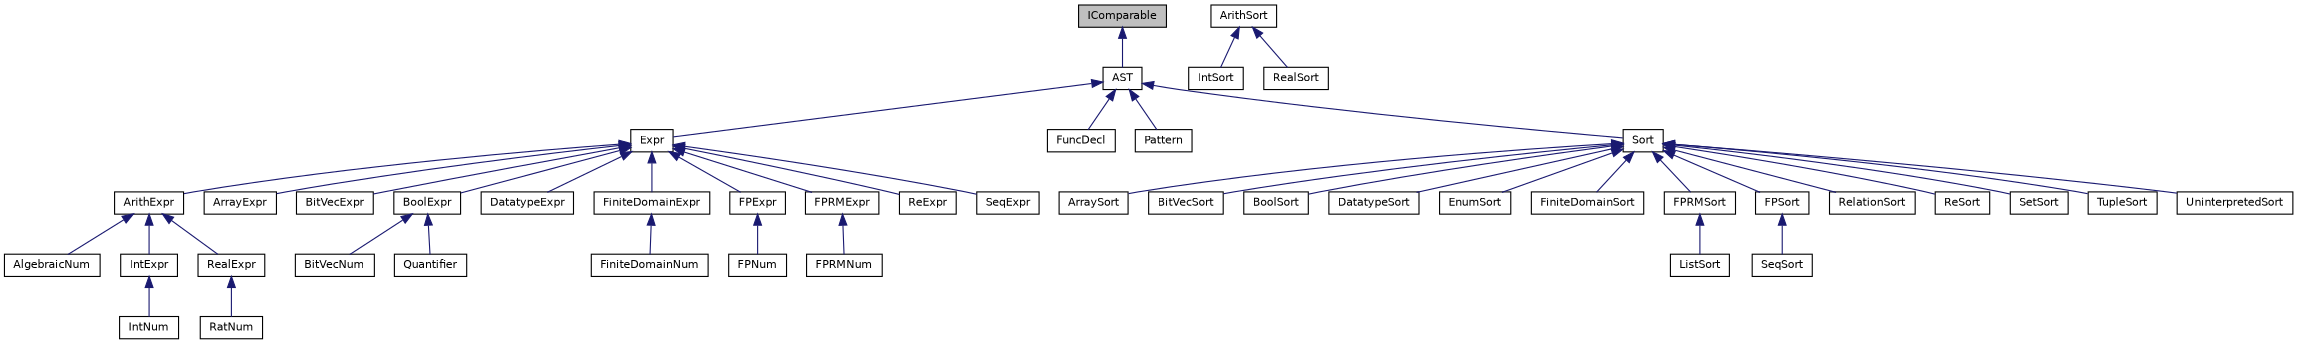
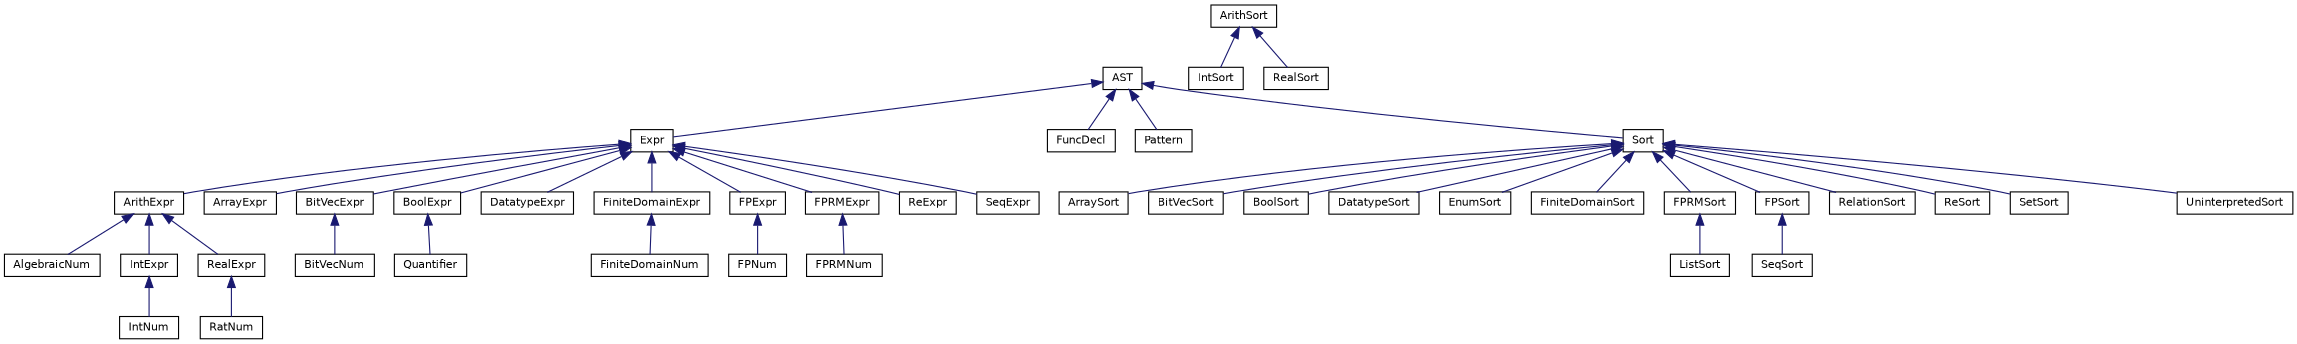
node "IComparable": removed
node "TupleSort": removed
edge "BitVecNum" -> "BoolExpr": now "BitVecNum" -> "BitVecExpr"
